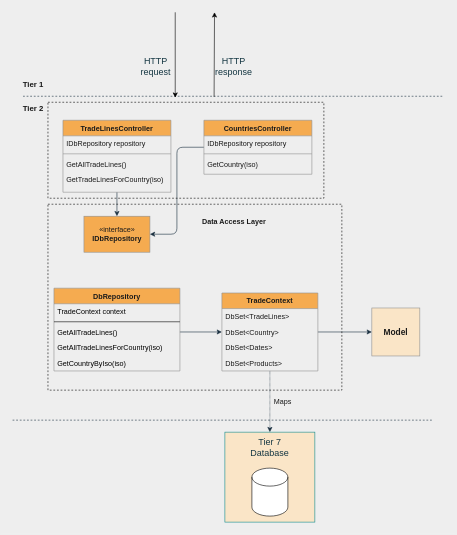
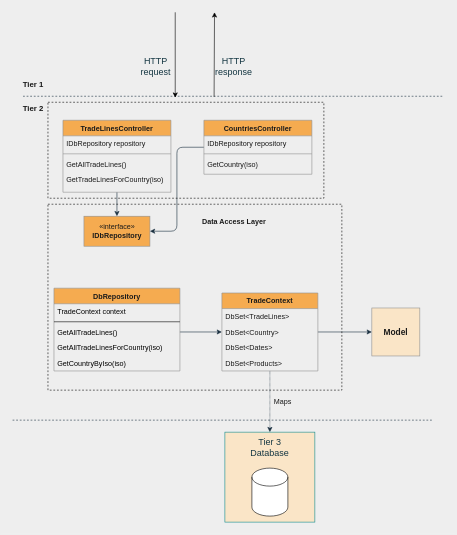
node "«interface» IDbRepository": size 66x36 -> 66x30
node "Tier 7 Database": label "Tier 7 Database" -> "Tier 3 Database"
